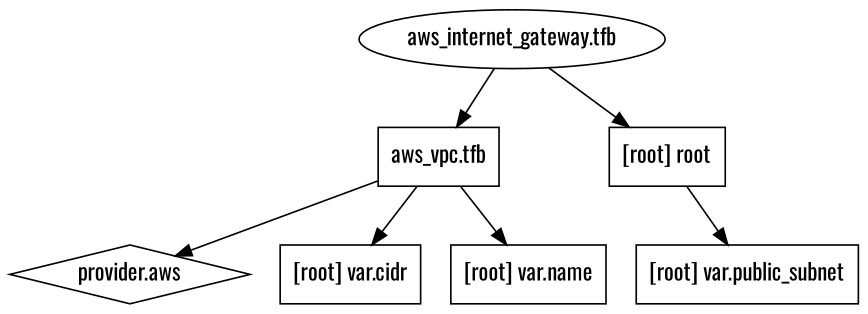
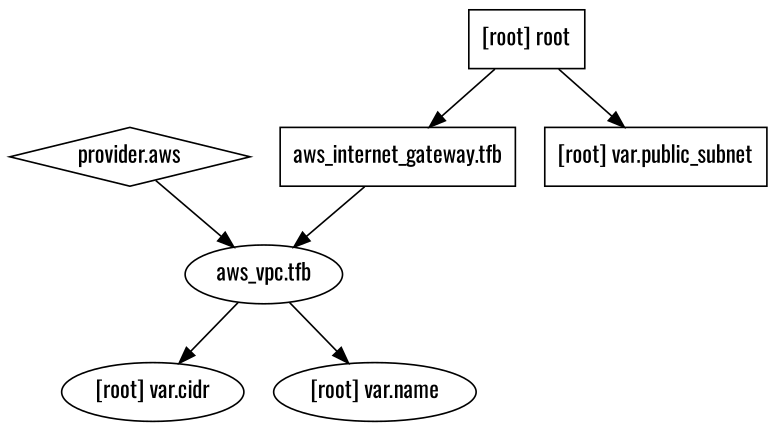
node "aws_internet_gateway.tfb": shape ellipse -> box
edge "aws_internet_gateway.tfb" -> "[root] root": reversed
node "aws_vpc.tfb": shape box -> ellipse
edge "aws_vpc.tfb" -> "provider.aws": reversed
node "[root] var.cidr": shape box -> ellipse
node "[root] var.name": shape box -> ellipse
